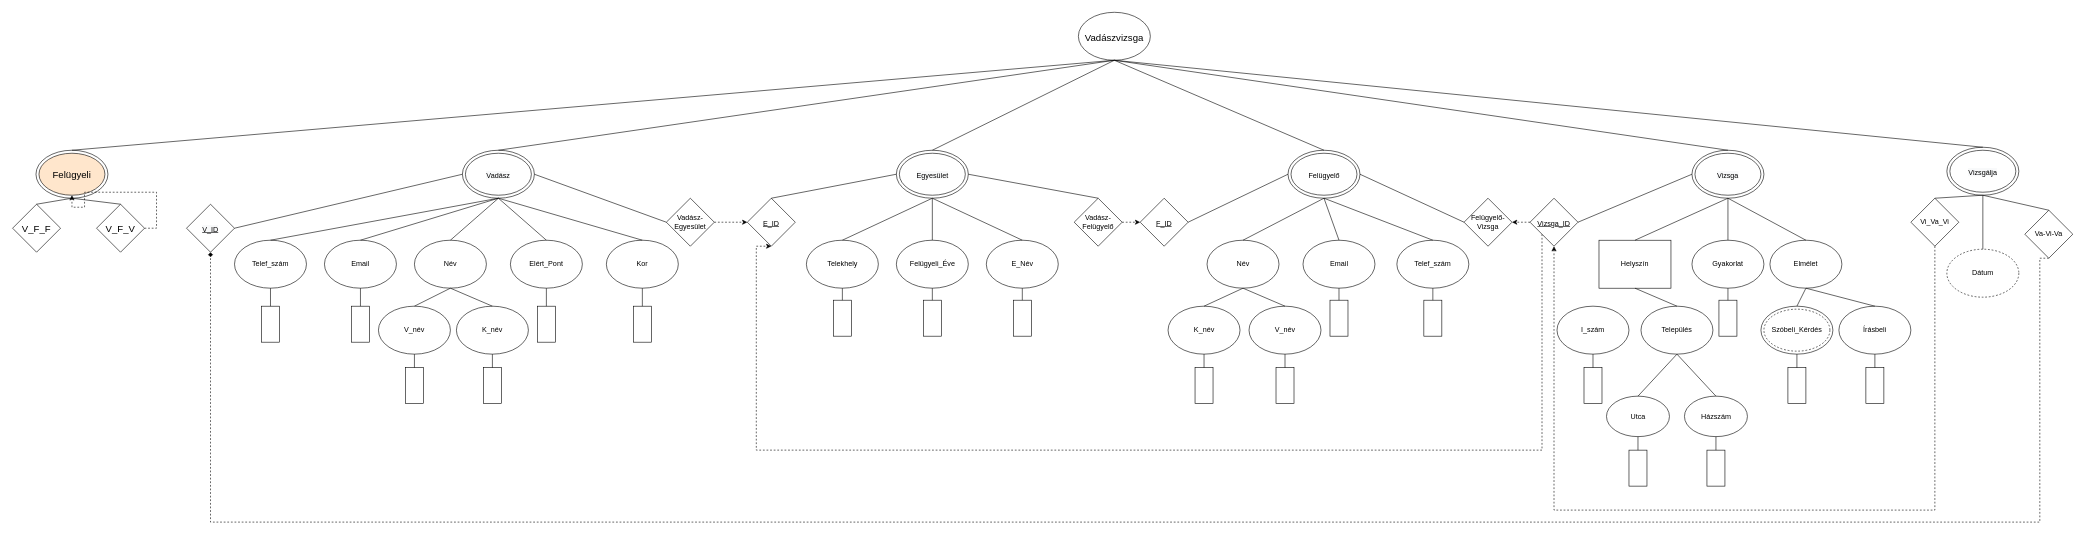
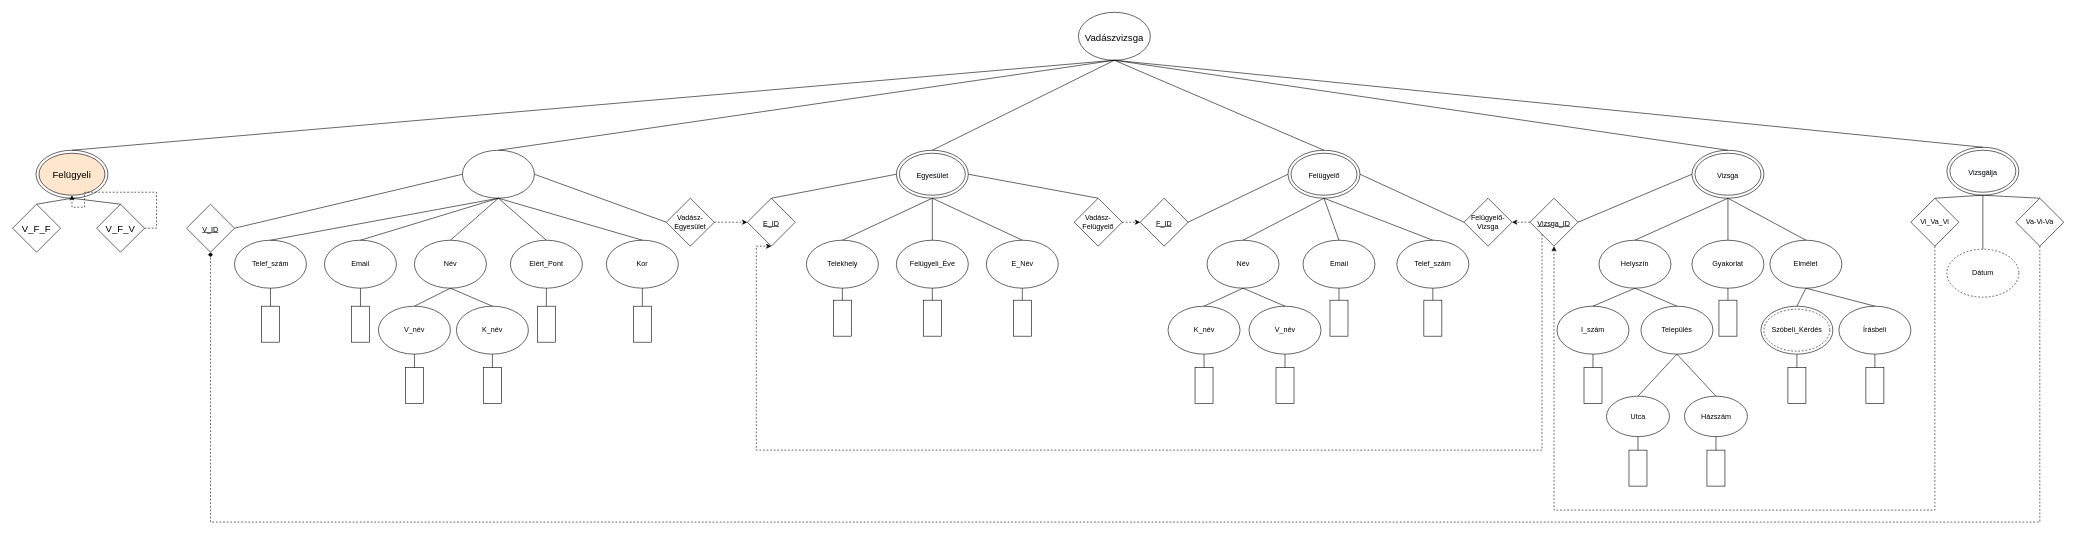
node "Vadász": removed
node "Va-Vi-Va": moved (2049, 234) -> (2040, 222)
node "Helyszín": shape rectangle -> ellipse
edge "Helyszín" -- "I_szám": added
